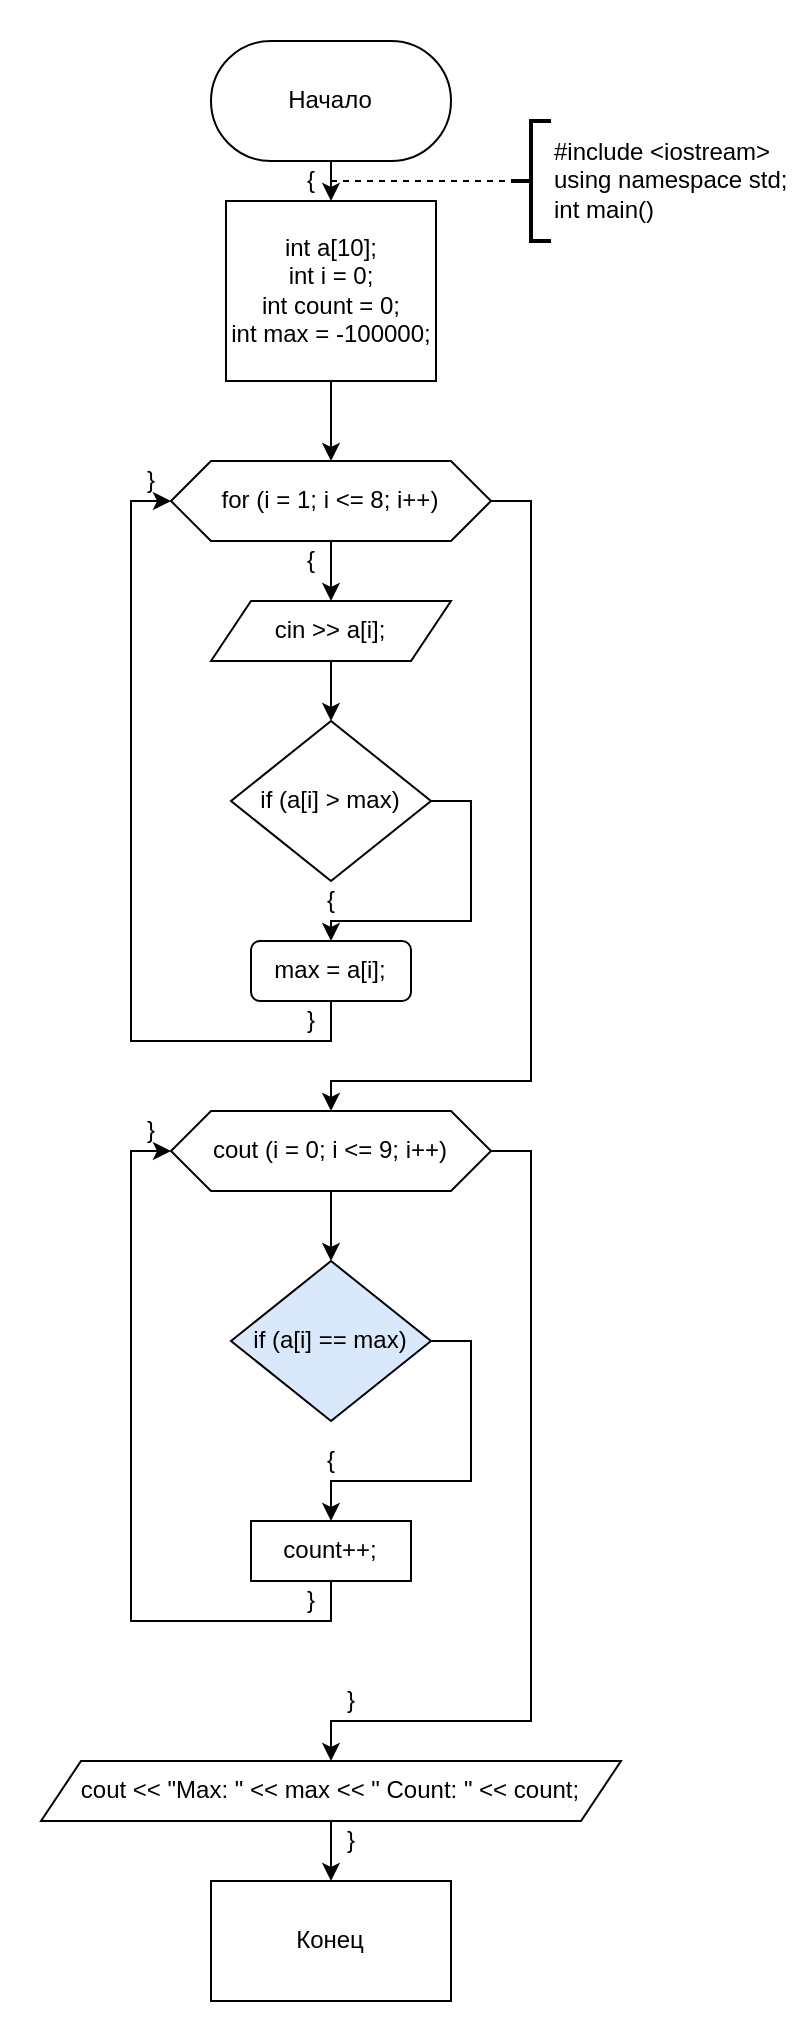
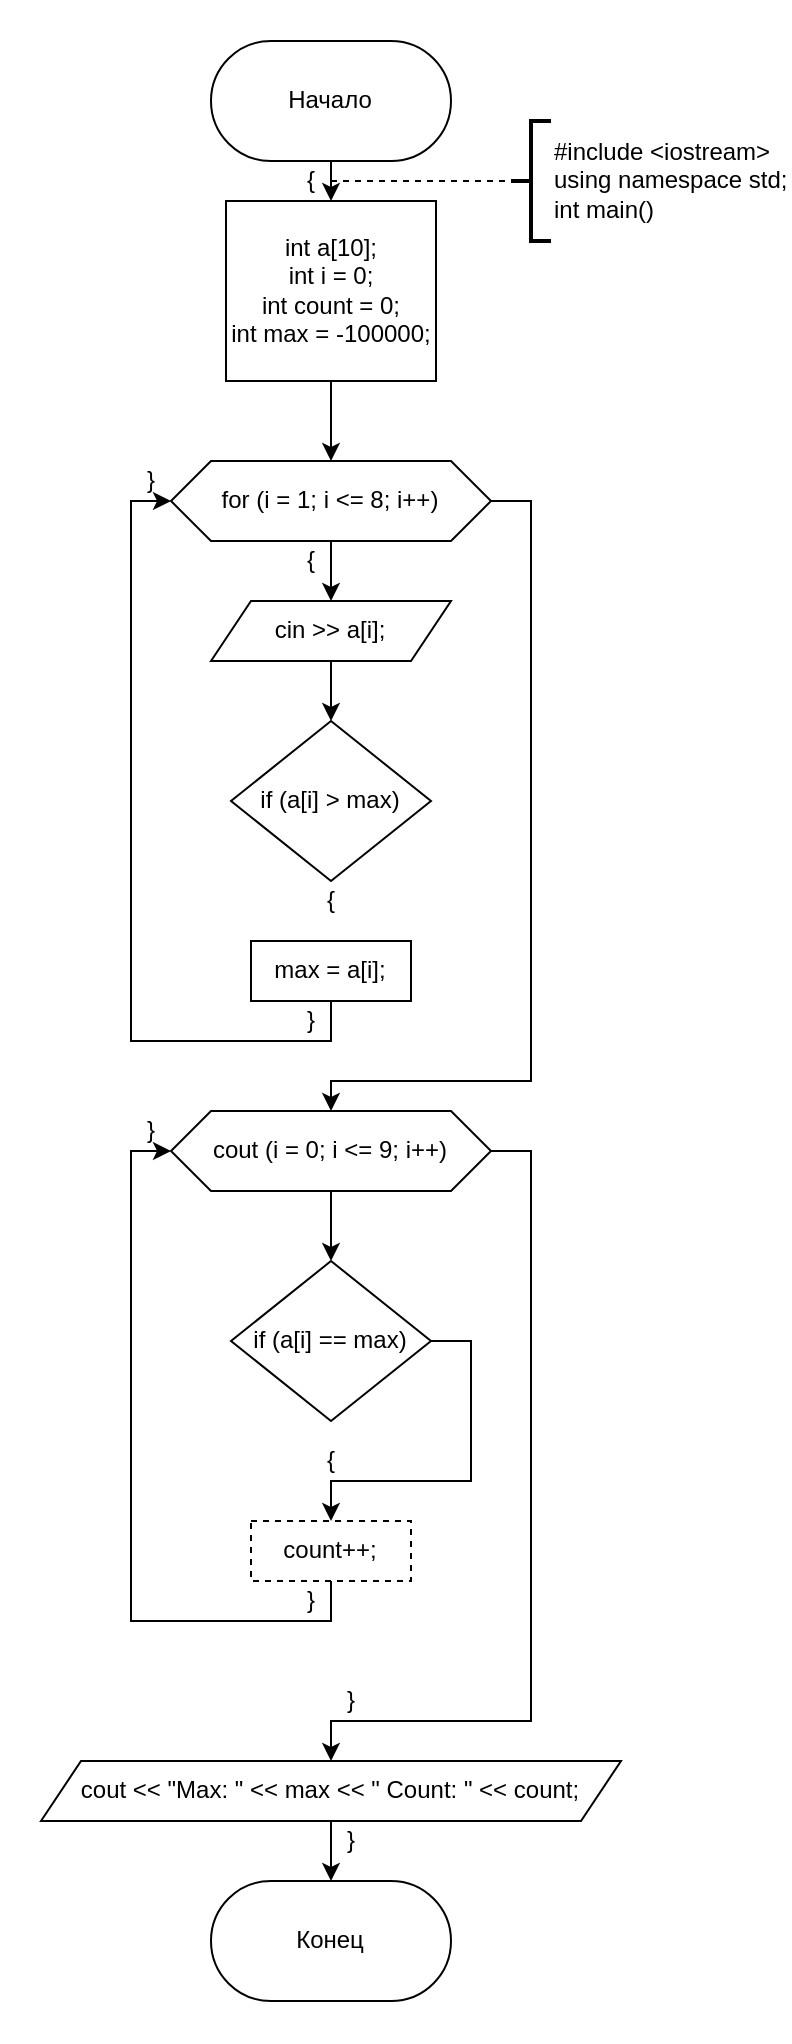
edge "if (a[i] > max)" -> "max = a[i];": removed
node "max = a[i];": shape rounded rectangle -> rectangle
node "if (a[i] == max)": fillcolor #dae8fc -> #ffffff
node "count++;": style solid -> dashed
node "Конец": shape rectangle -> rounded rectangle
